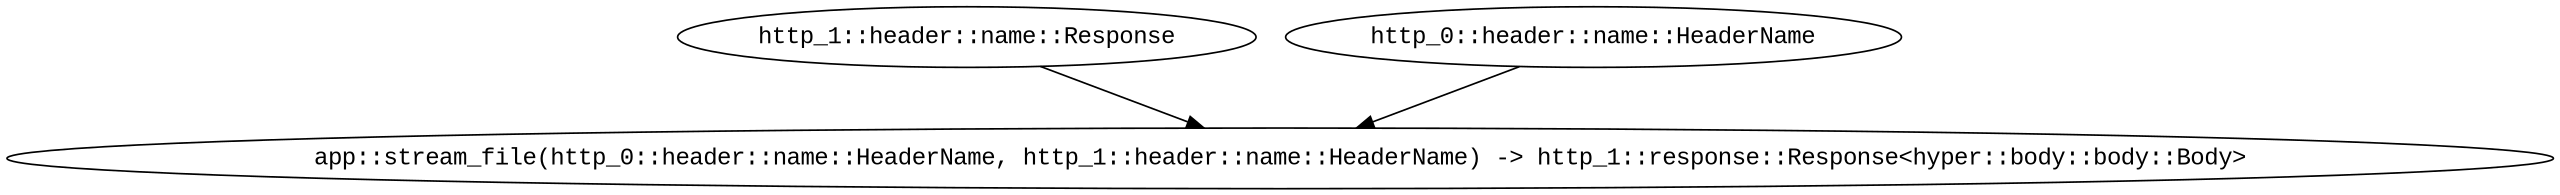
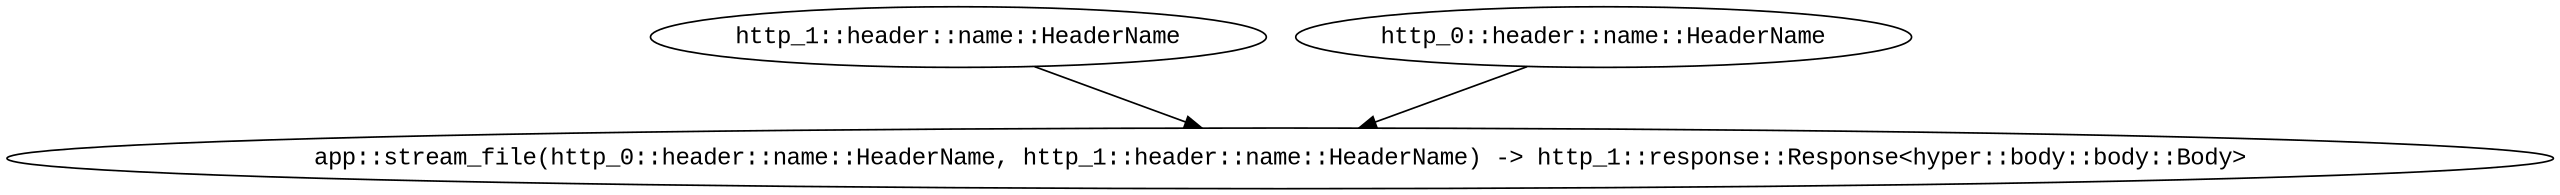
node "http_1::header::name::Response": label "http_1::header::name::Response" -> "http_1::header::name::HeaderName"
